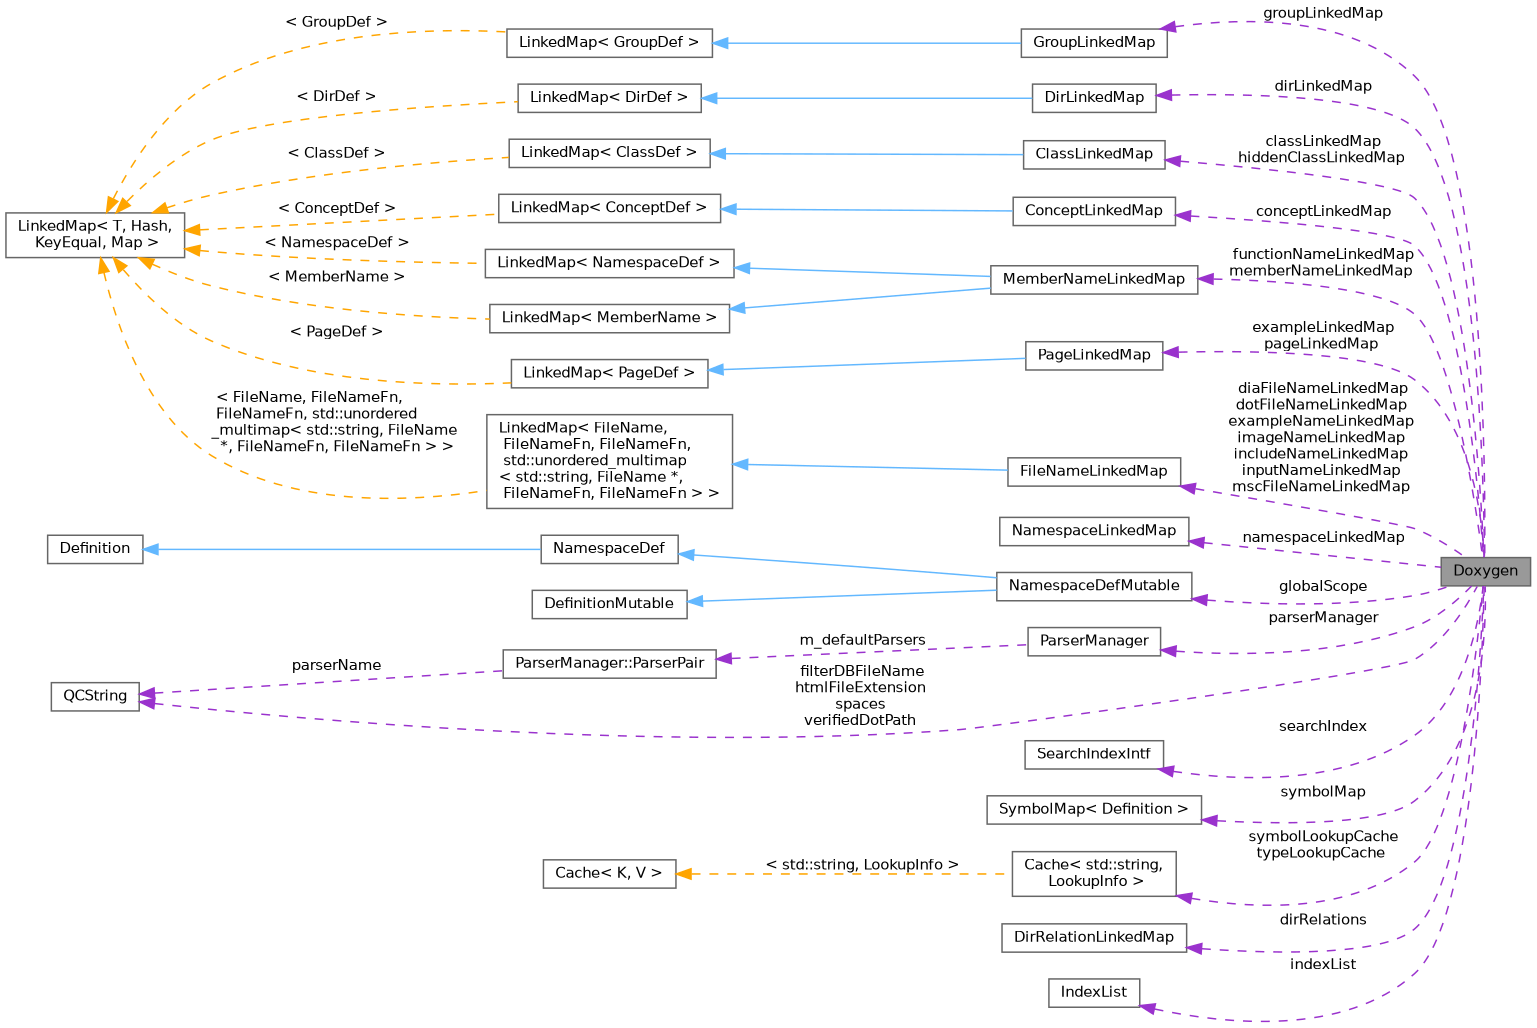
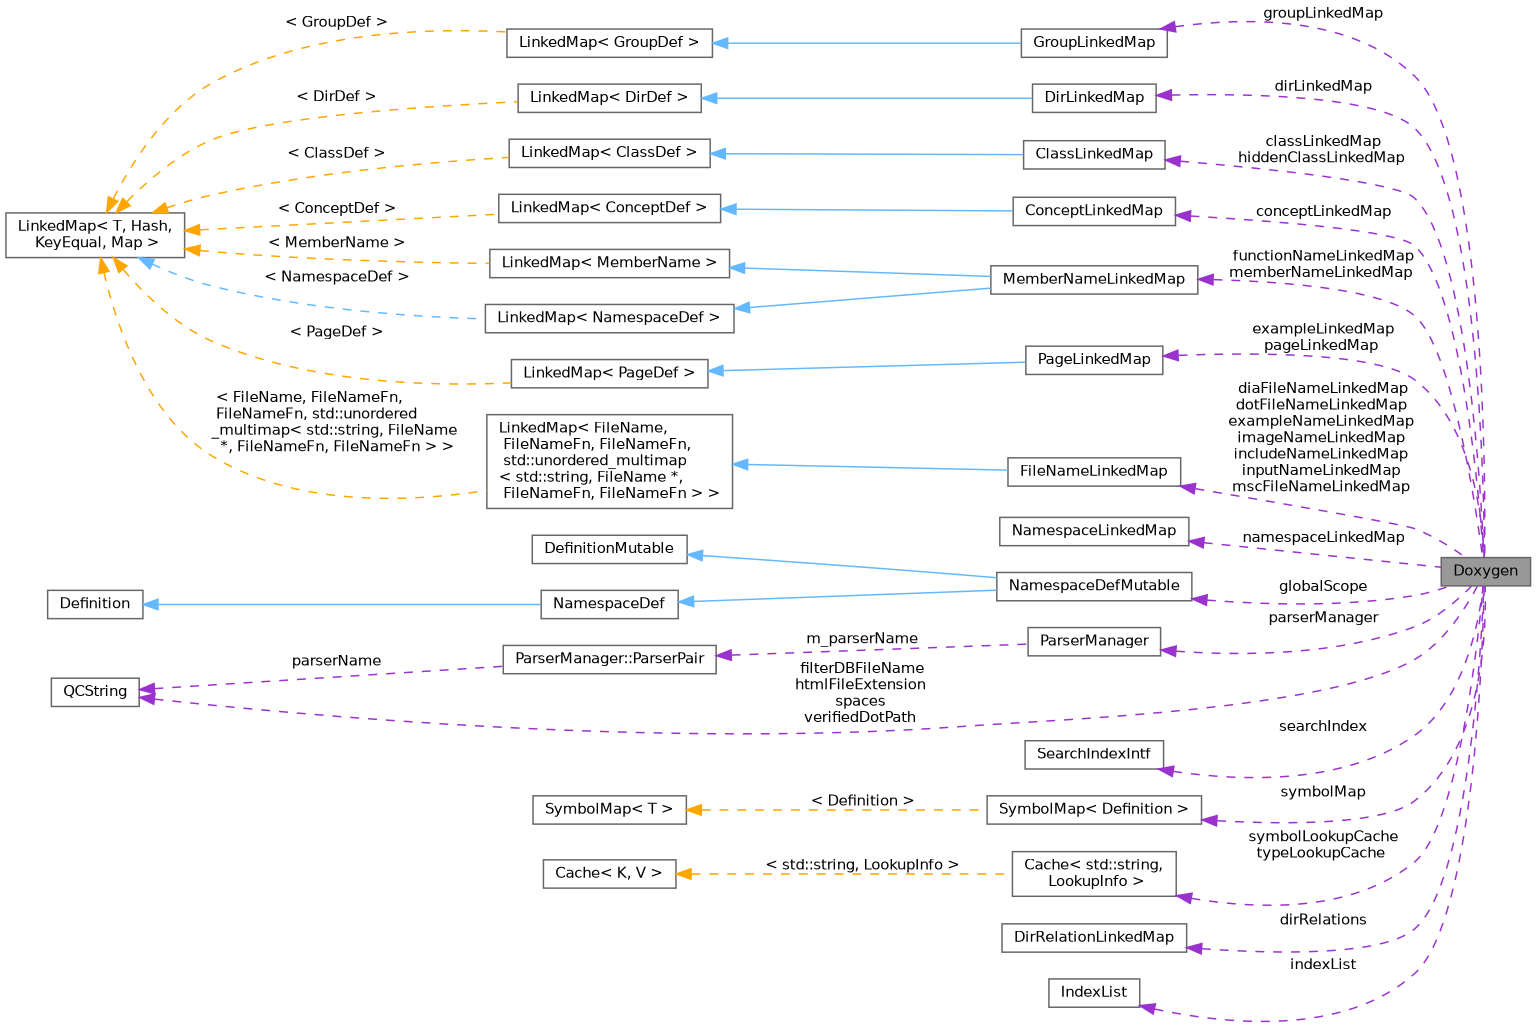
edge "LinkedMap< NamespaceDef >" -> "LinkedMap< T, Hash, KeyEqual, Map >": color orange -> steelblue1
edge "ParserManager" -> "ParserManager::ParserPair": label " m_defaultParsers" -> " m_parserName"
node "SymbolMap< T >": added
